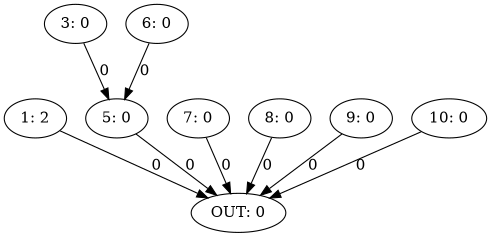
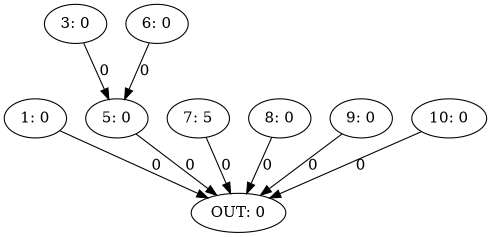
node "1: 2": label "1: 2" -> "1: 0"
node "7: 0": label "7: 0" -> "7: 5"
